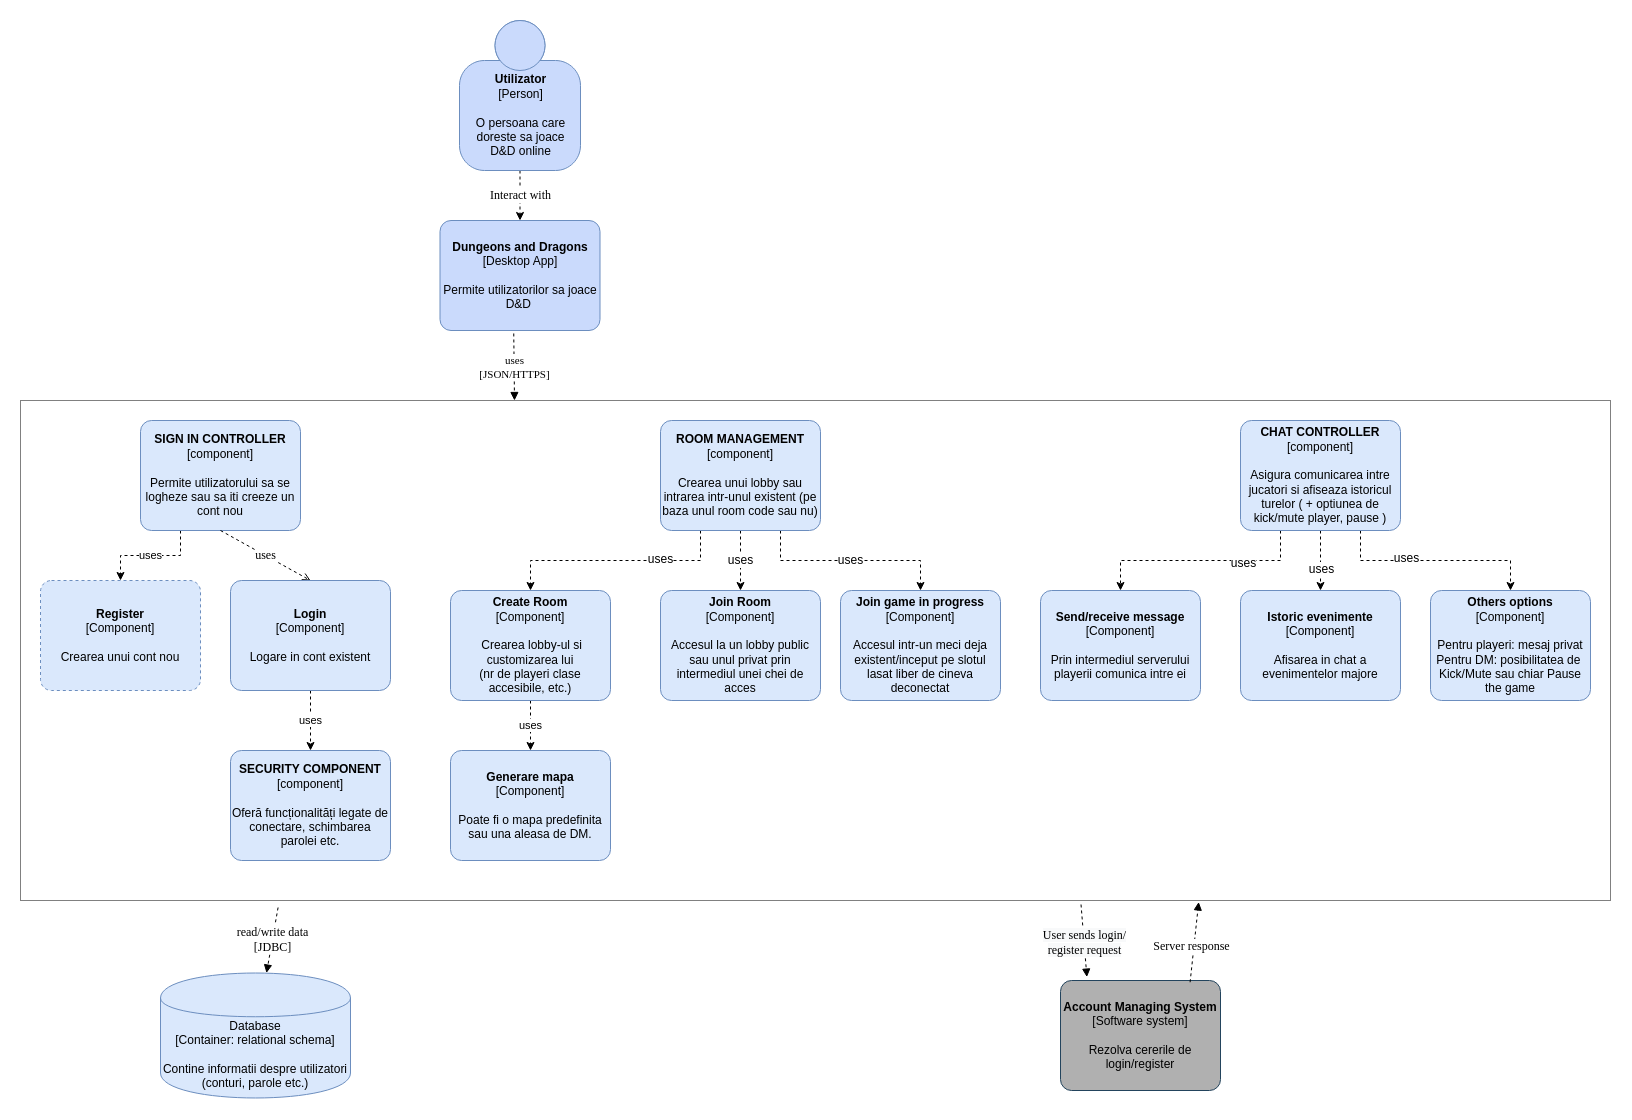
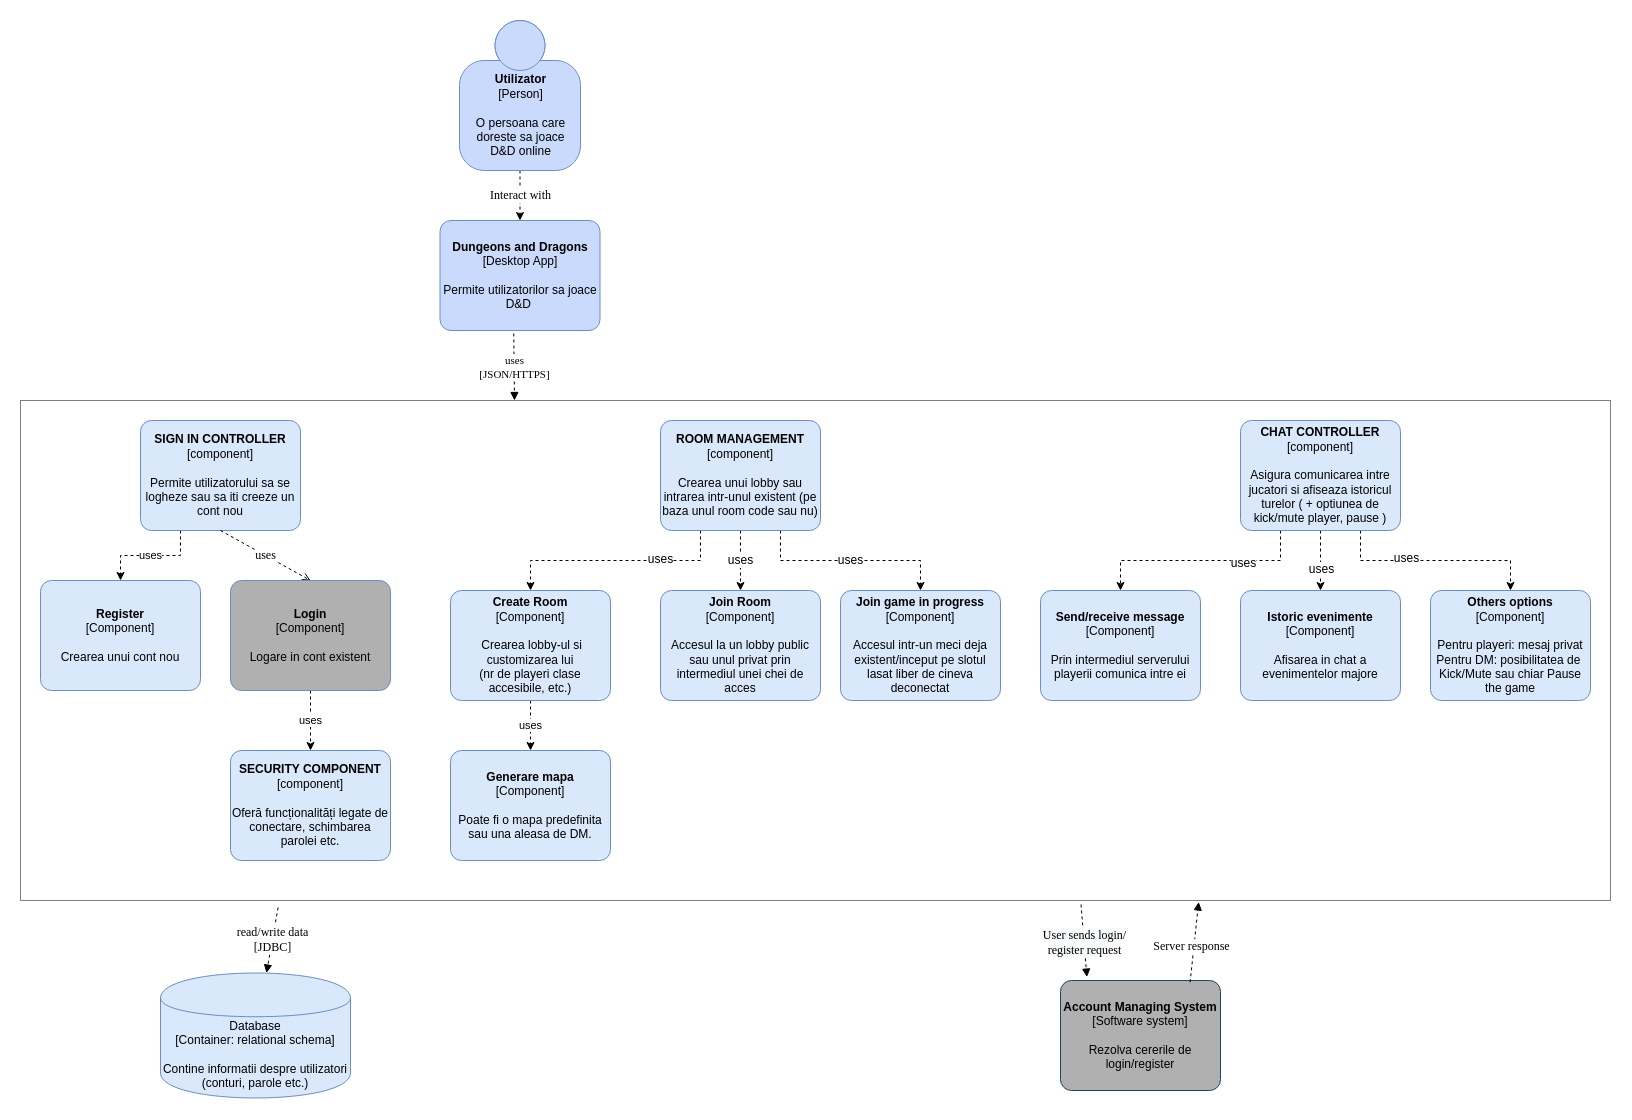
node "Register [Component] Crearea unui cont nou": style dashed -> solid
node "Login [Component] Logare in cont existent": fillcolor #dae8fc -> #b0b0b0
